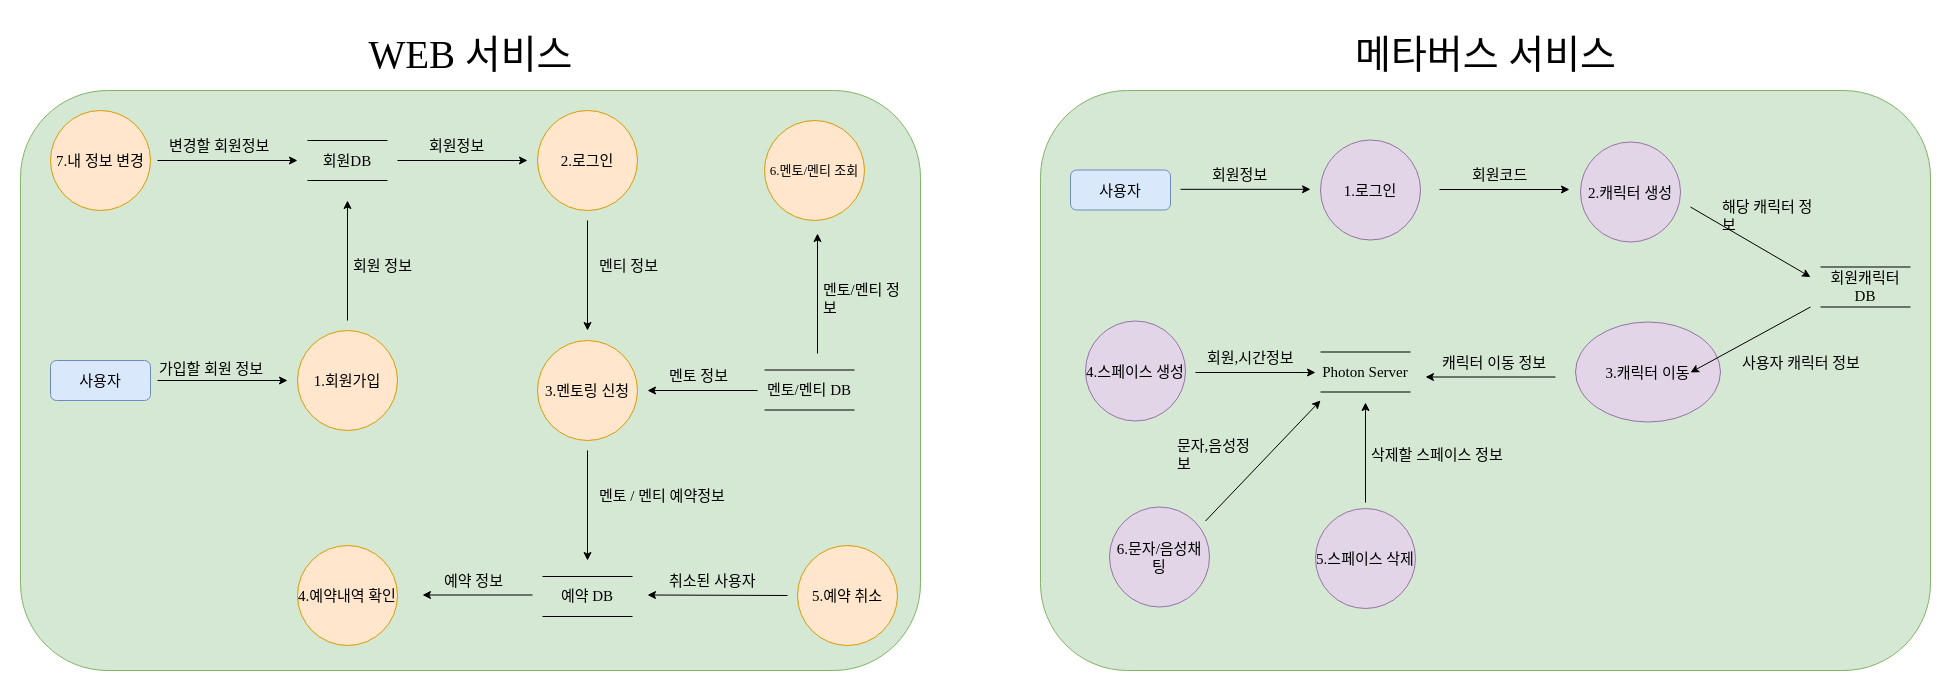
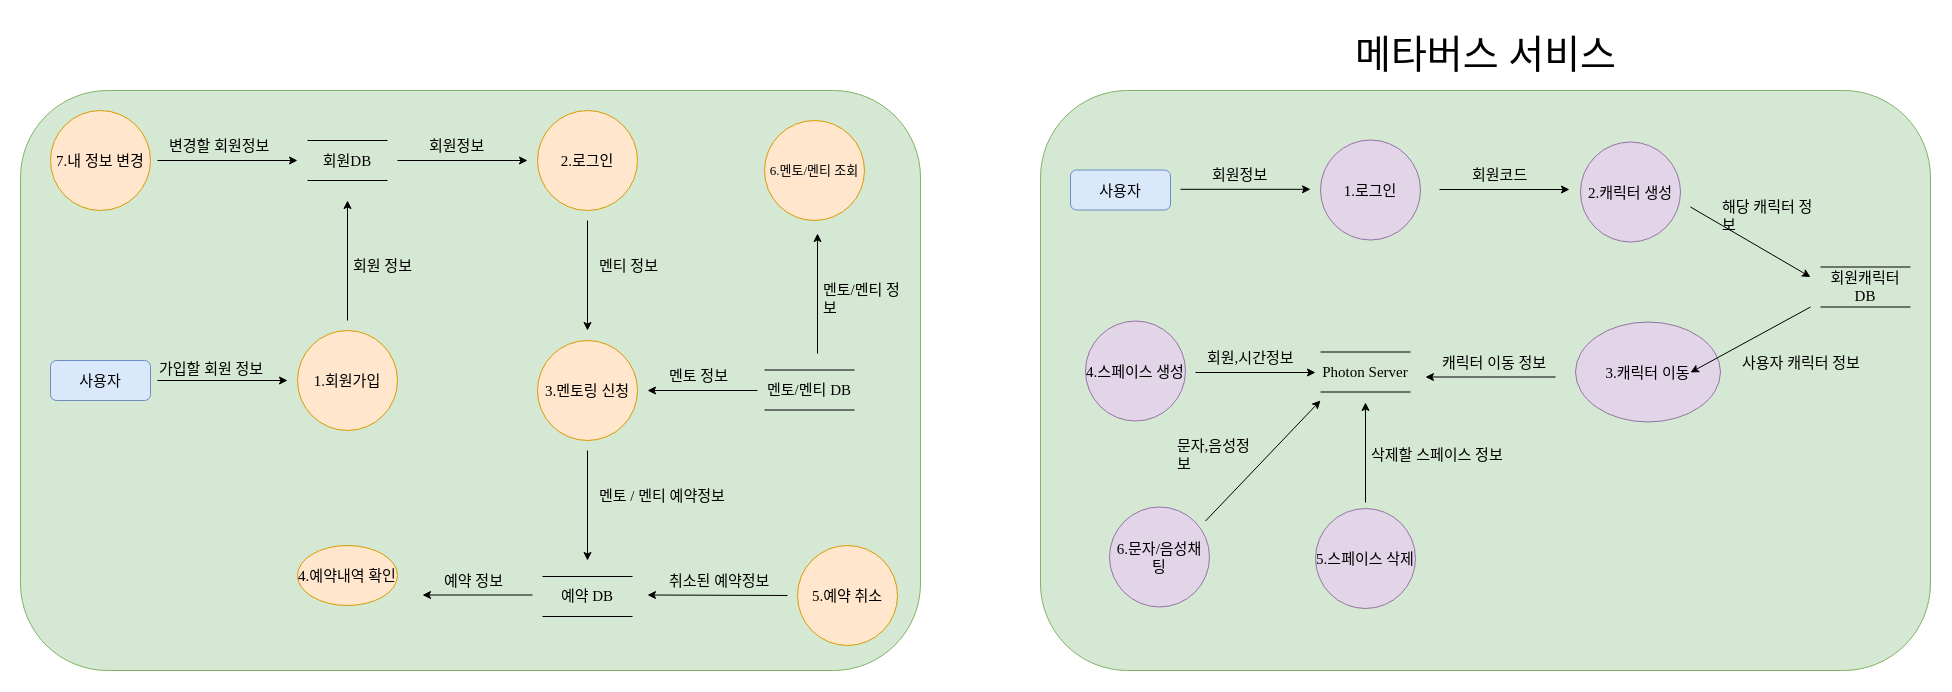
node "WEB 서비스": removed
node "취소된 사용자": label "취소된 사용자" -> "취소된 예약정보"
node "4.예약내역 확인": size 100x100 -> 100x60
